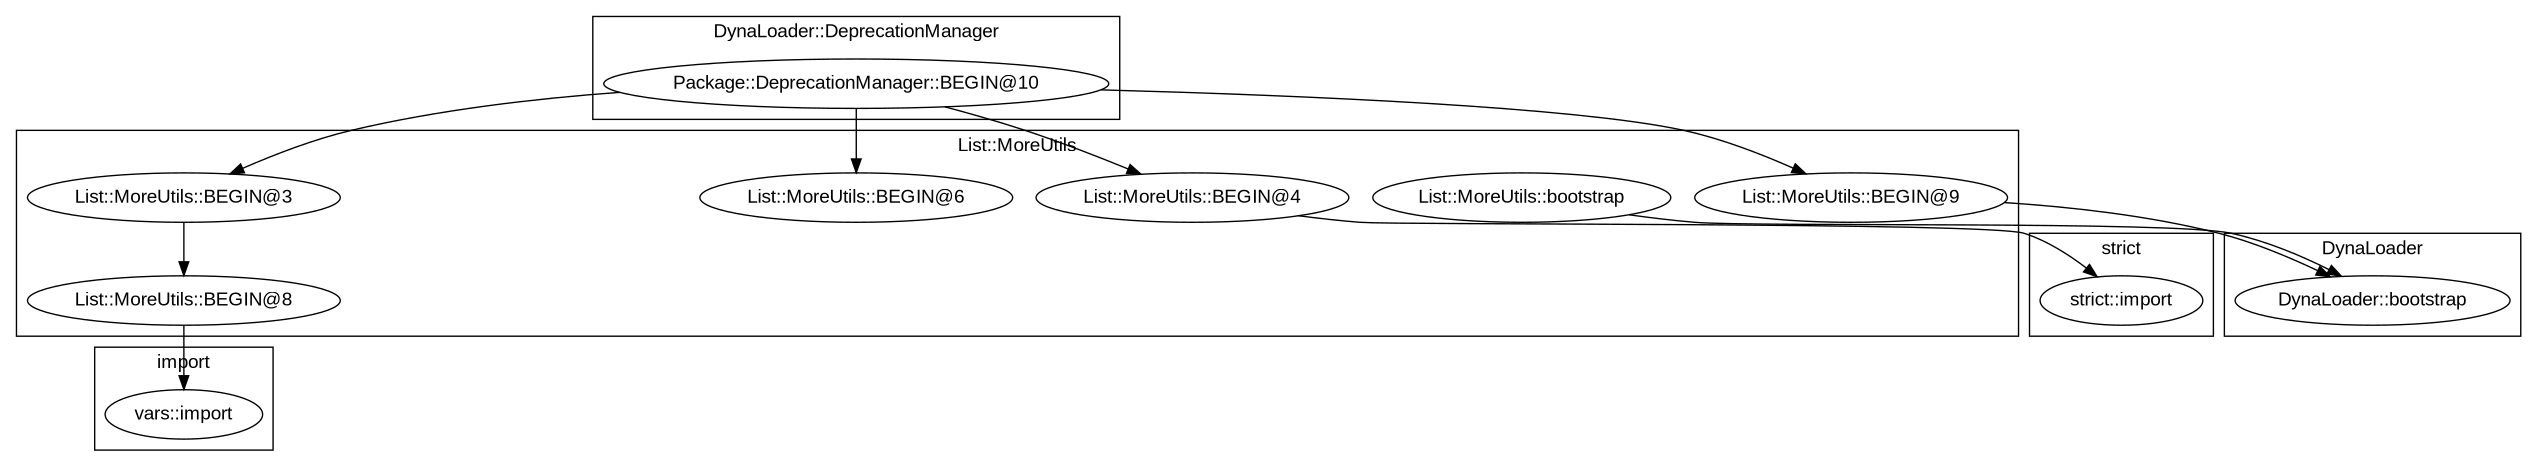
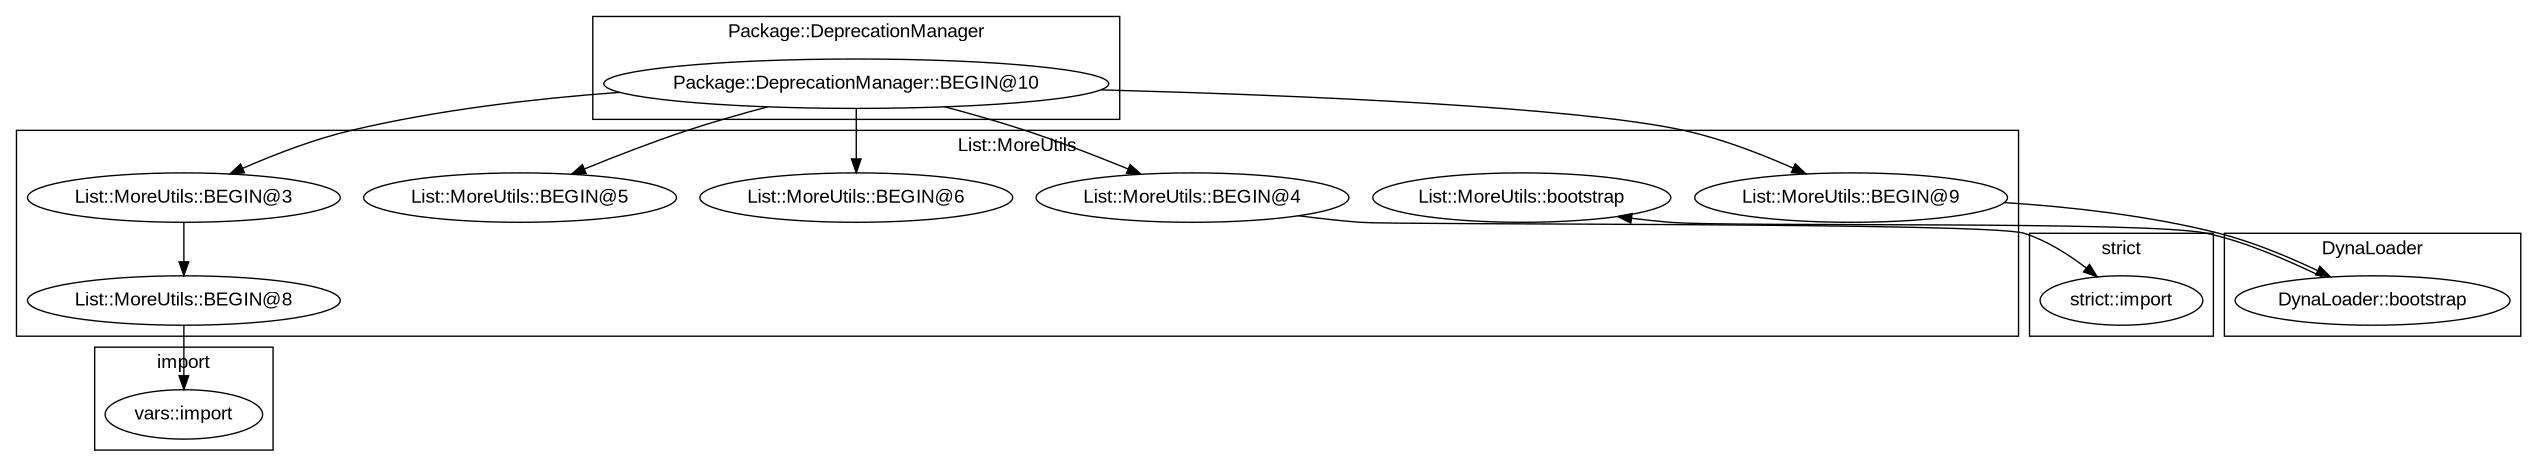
cluster "DynaLoader::DeprecationManager": label "DynaLoader::DeprecationManager" -> "Package::DeprecationManager"
node "List::MoreUtils::BEGIN@5": added
edge "List::MoreUtils::bootstrap" -> "DynaLoader::bootstrap": reversed
